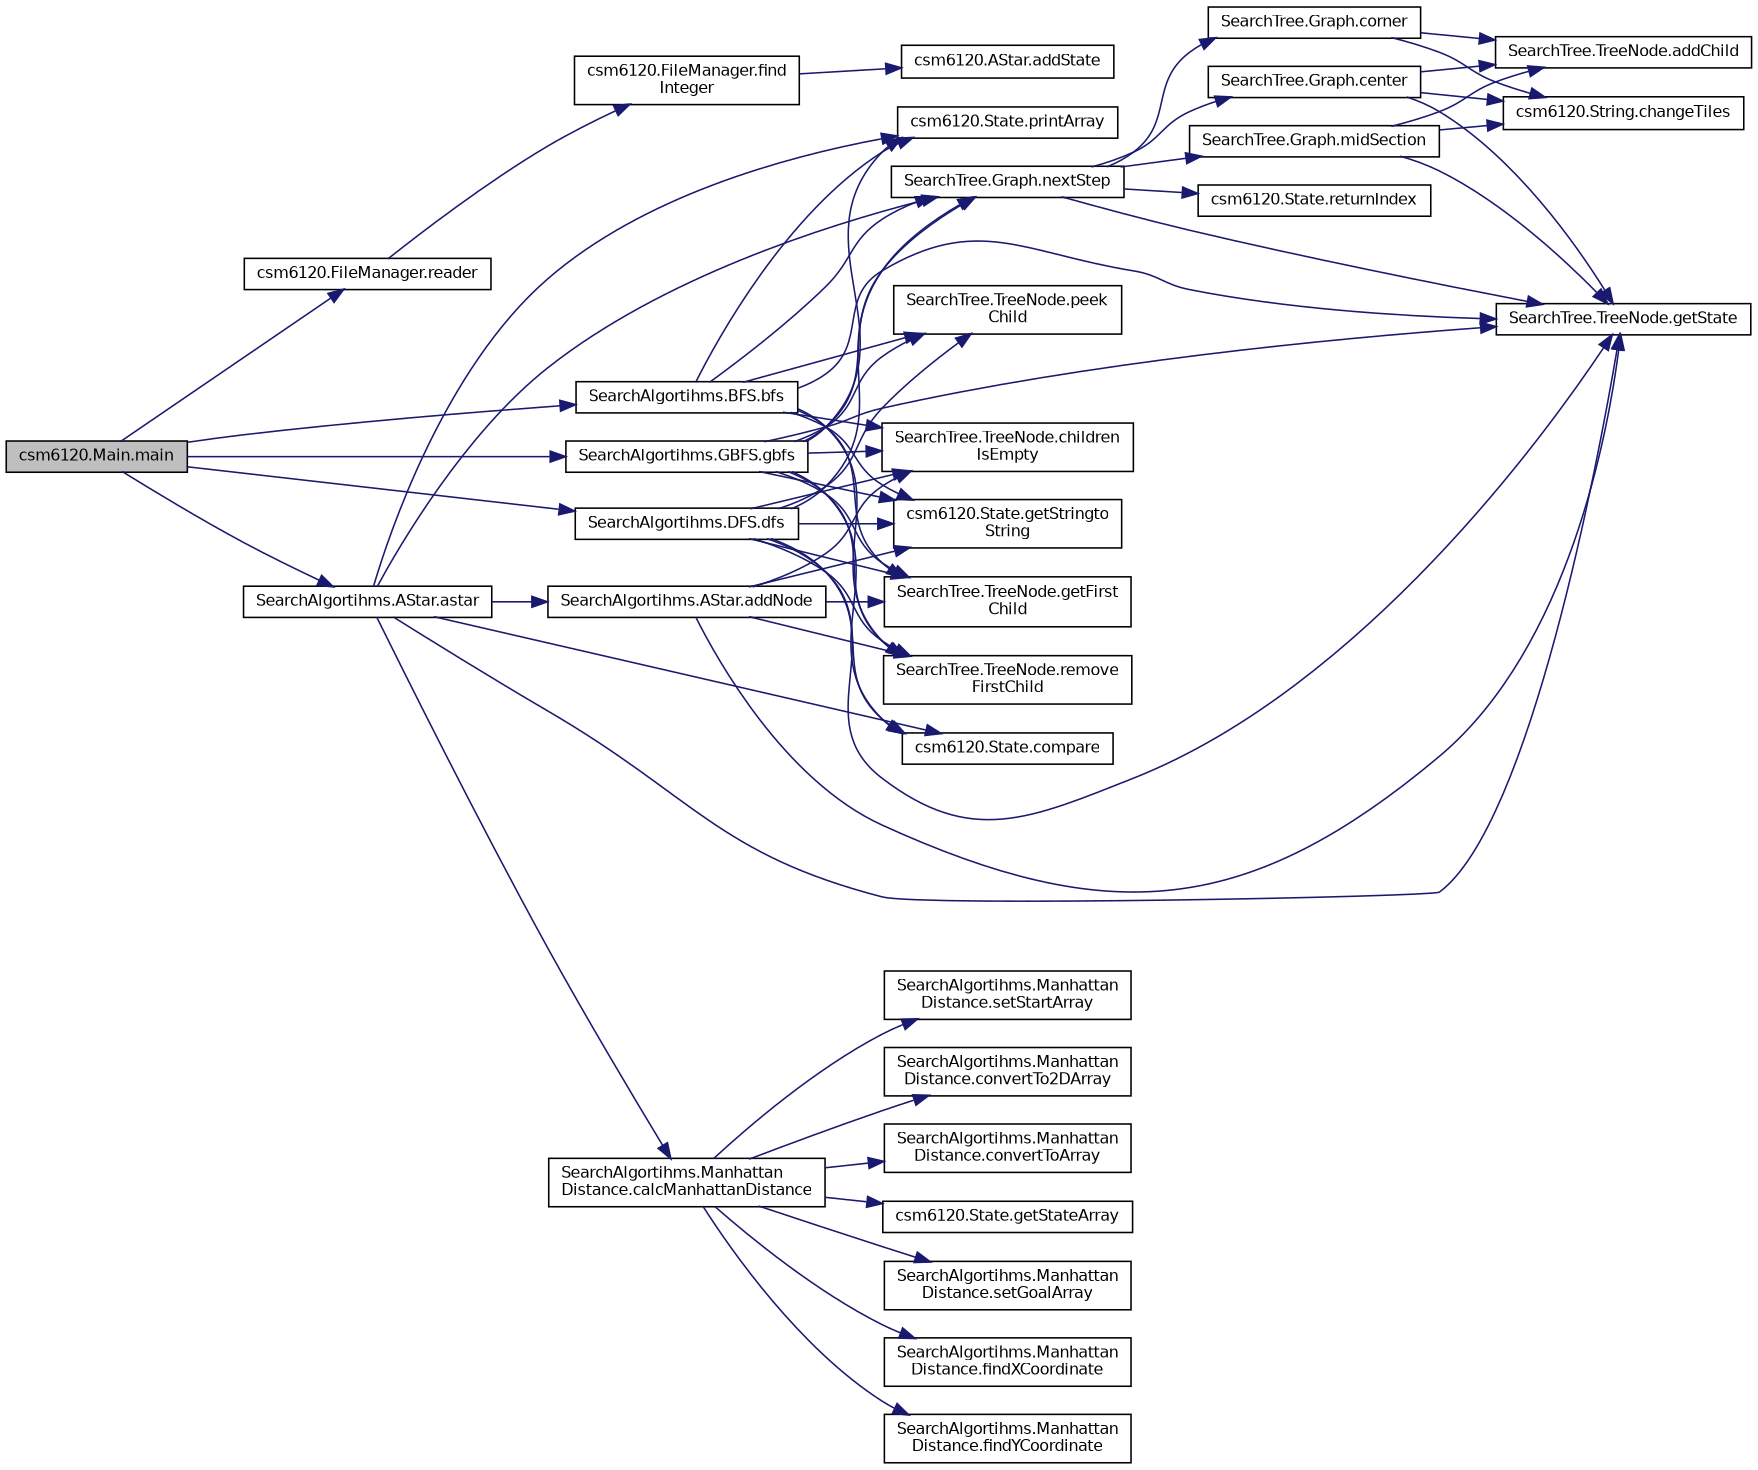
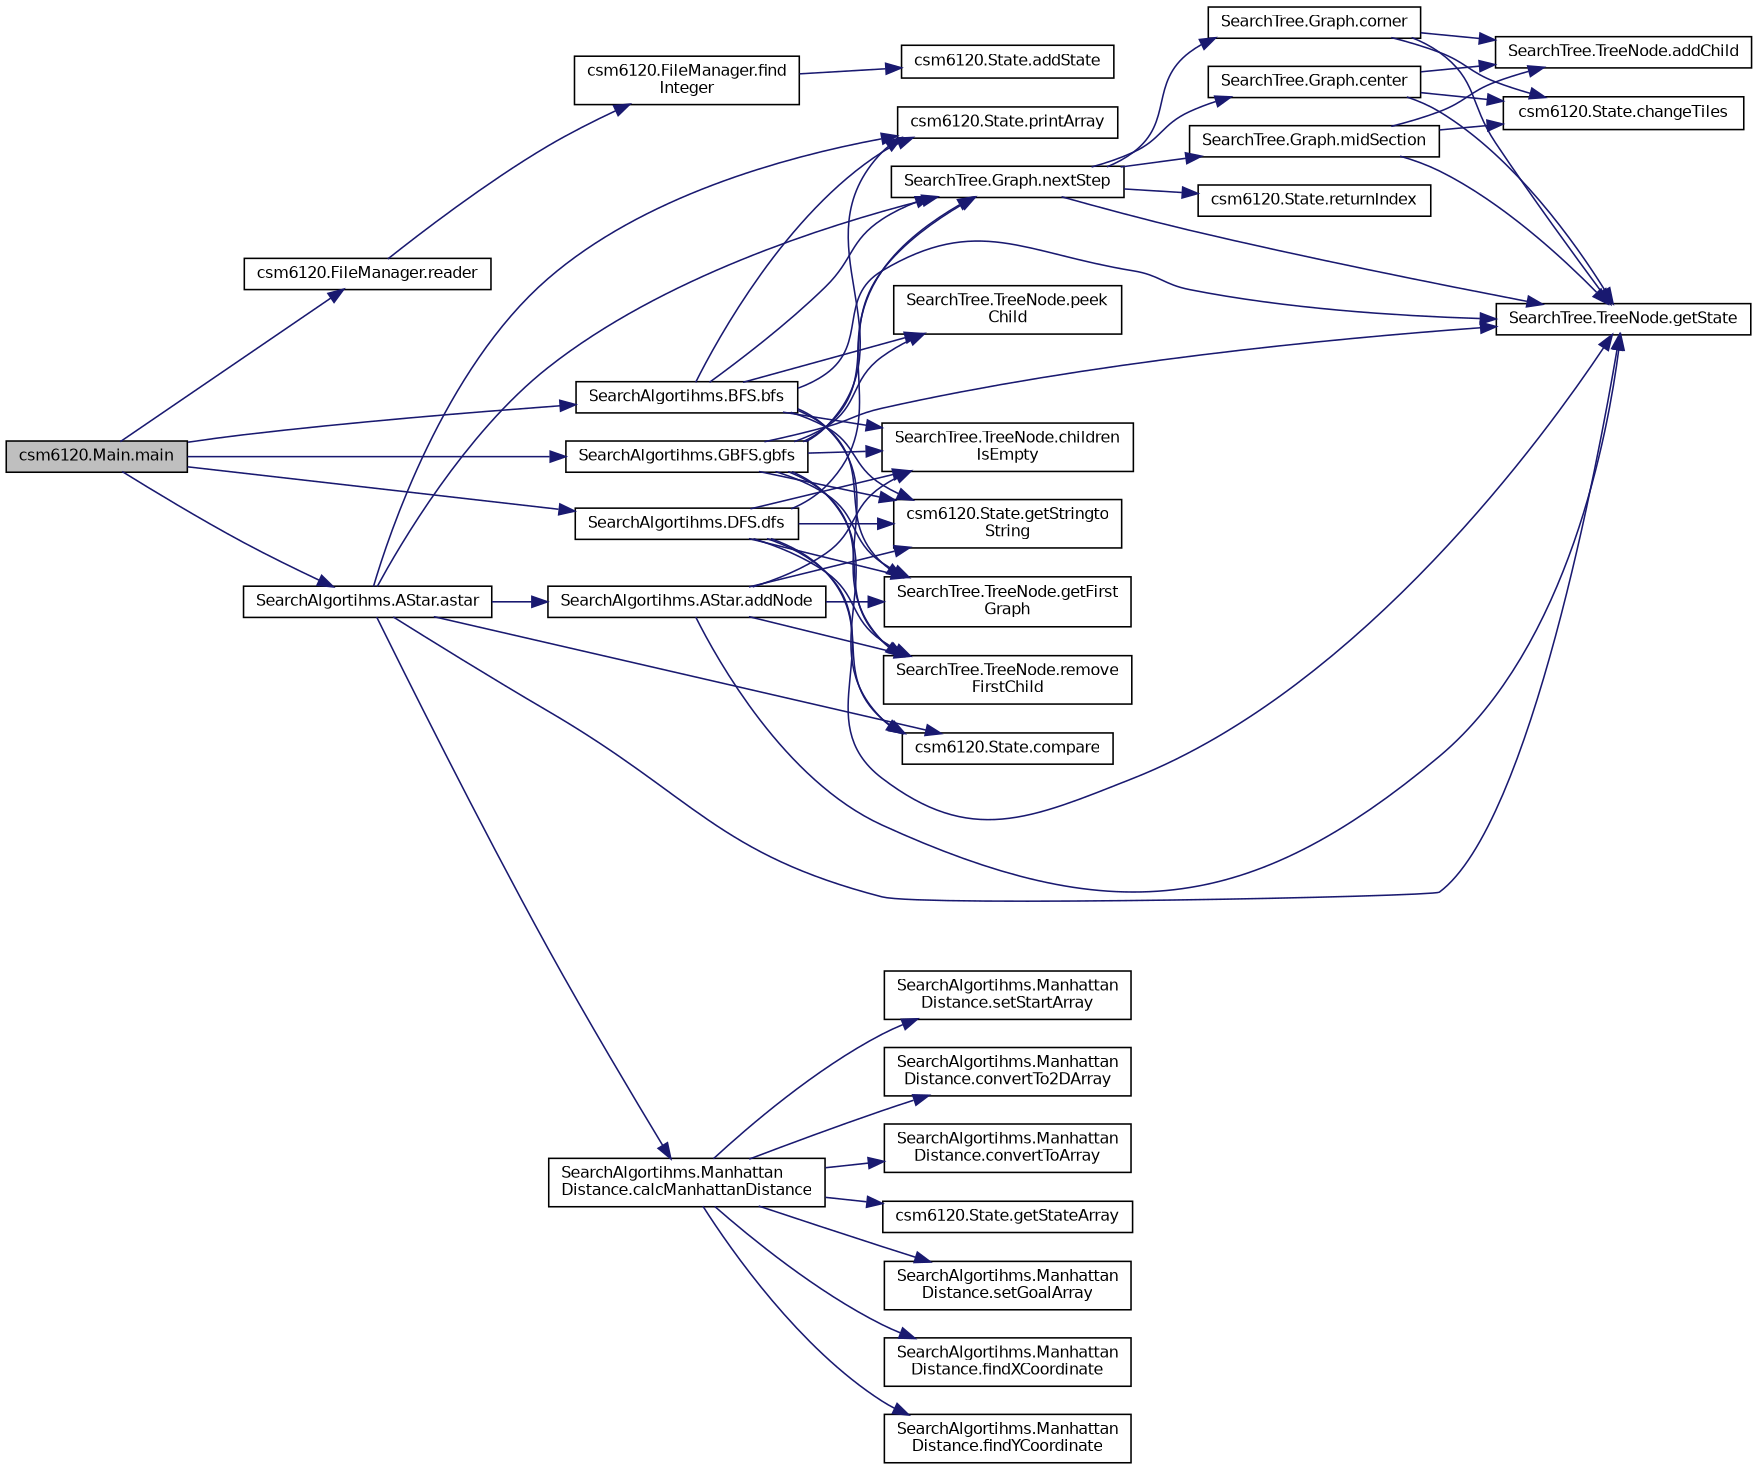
node "csm6120.AStar.addState": label "csm6120.AStar.addState" -> "csm6120.State.addState"
node "csm6120.String.changeTiles": label "csm6120.String.changeTiles" -> "csm6120.State.changeTiles"
edge "SearchTree.Graph.corner" -> "SearchTree.TreeNode.getState": added
edge "SearchAlgortihms.DFS.dfs" -> "SearchTree.TreeNode.peek Child": removed
node "SearchTree.TreeNode.getFirst Child": label "SearchTree.TreeNode.getFirst Child" -> "SearchTree.TreeNode.getFirst Graph"
